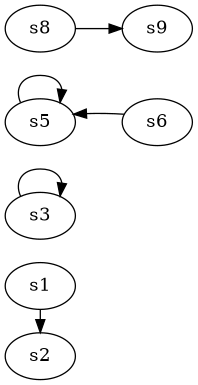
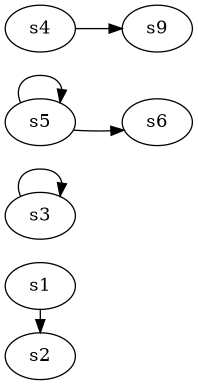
node "s8": label "s8" -> "s4"
edge "s6" -> "s5": reversed
